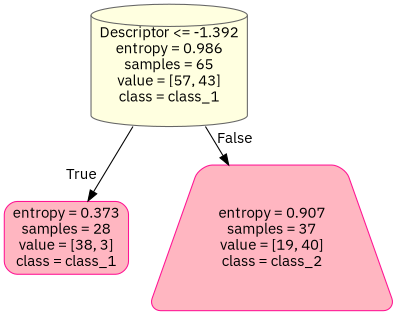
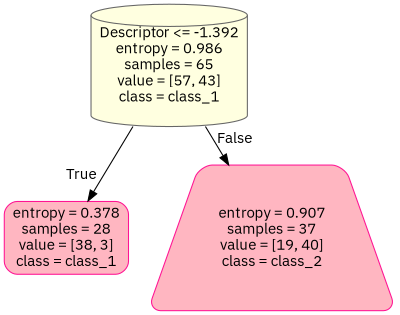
node "entropy = 0.373 samples = 28 value = [38, 3] class = class_1": label "entropy = 0.373 samples = 28 value = [38, 3] class = class_1" -> "entropy = 0.378 samples = 28 value = [38, 3] class = class_1"
